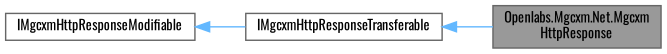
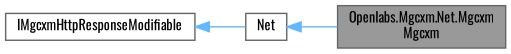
node "IMgcxmHttpResponseTransferable": label "IMgcxmHttpResponseTransferable" -> "Net"
node "Openlabs.Mgcxm.Net.Mgcxm HttpResponse": label "Openlabs.Mgcxm.Net.Mgcxm HttpResponse" -> "Openlabs.Mgcxm.Net.Mgcxm Mgcxm"
